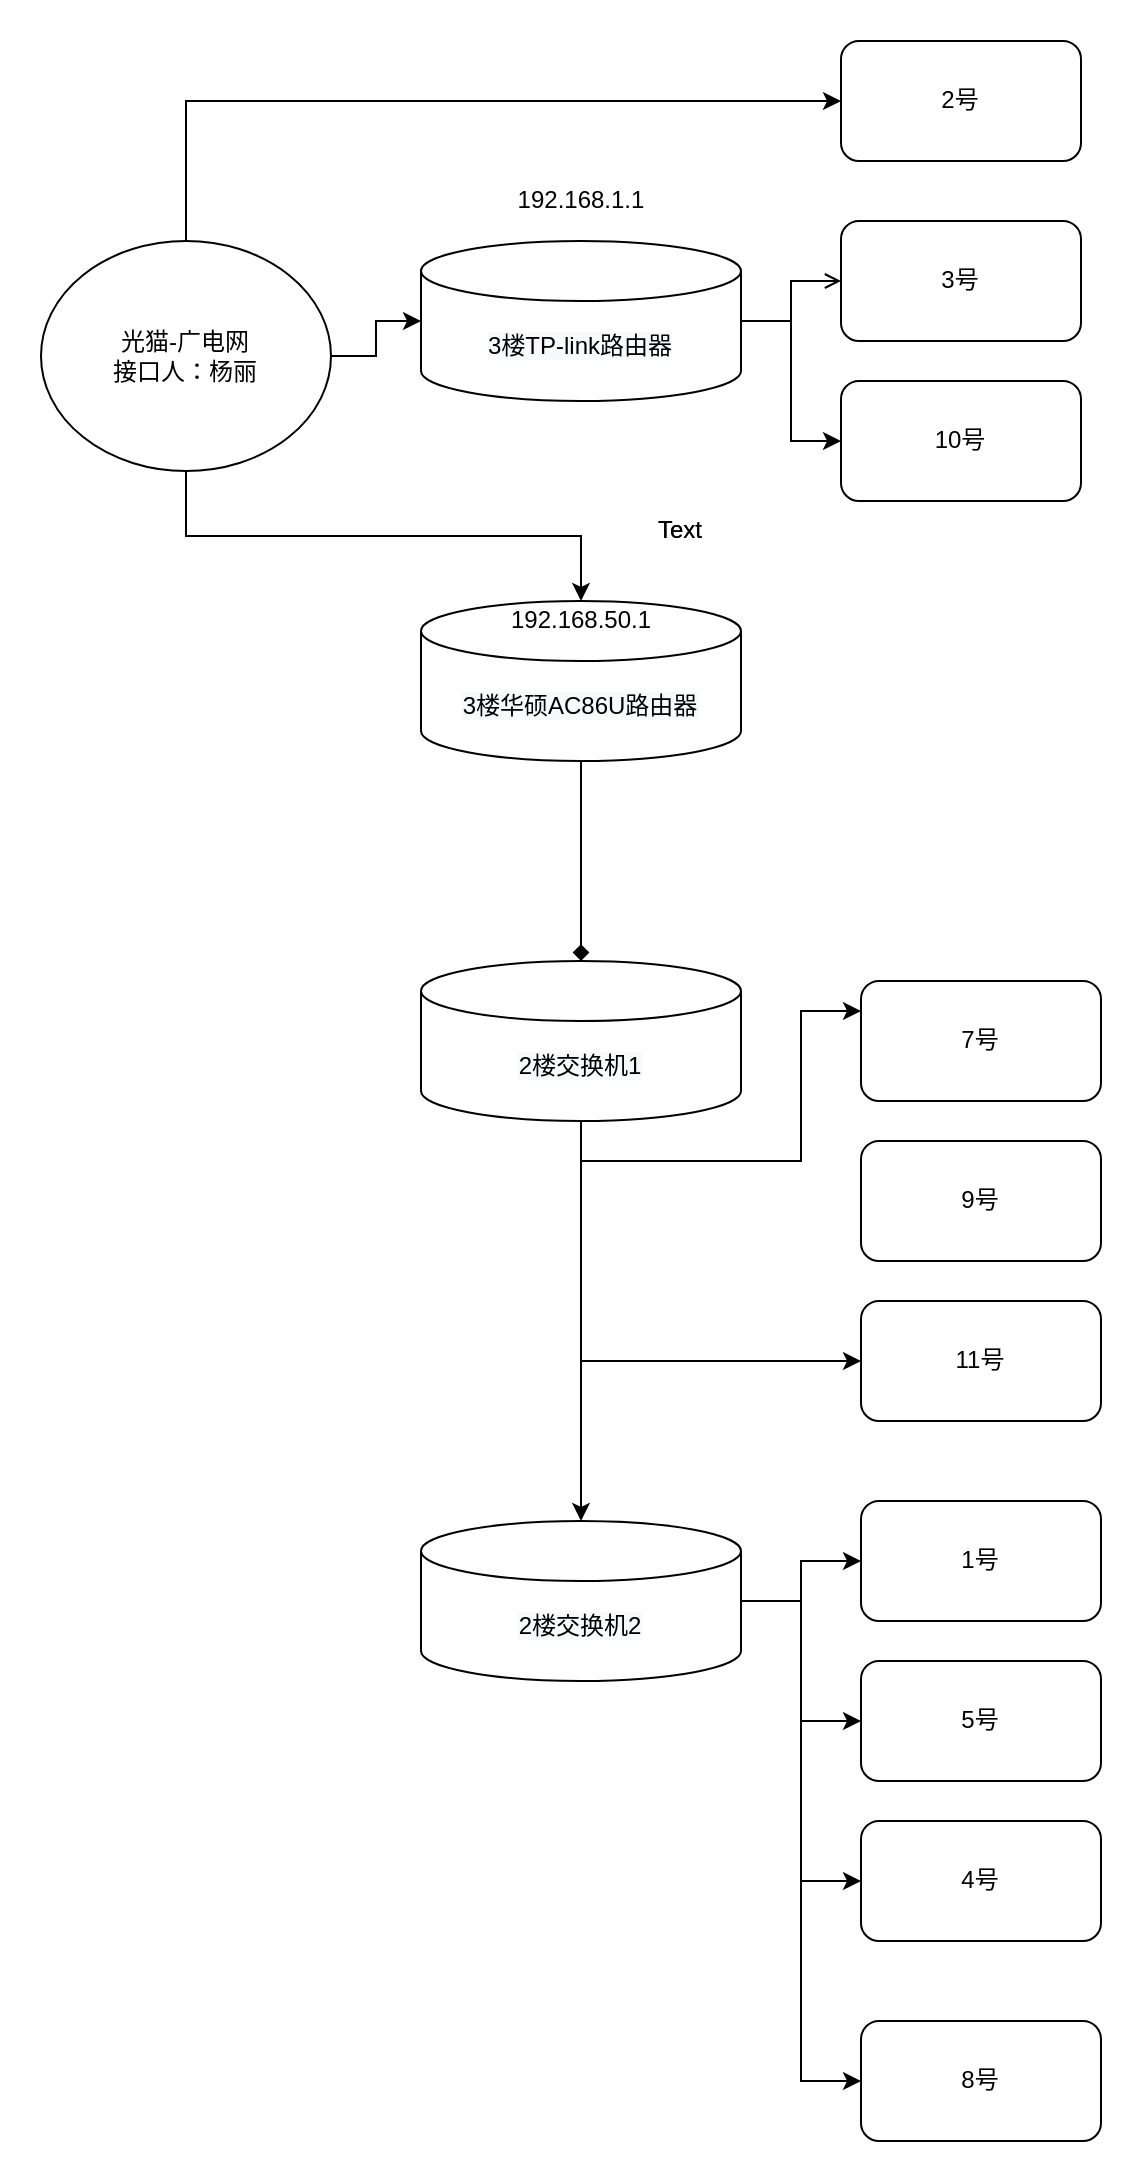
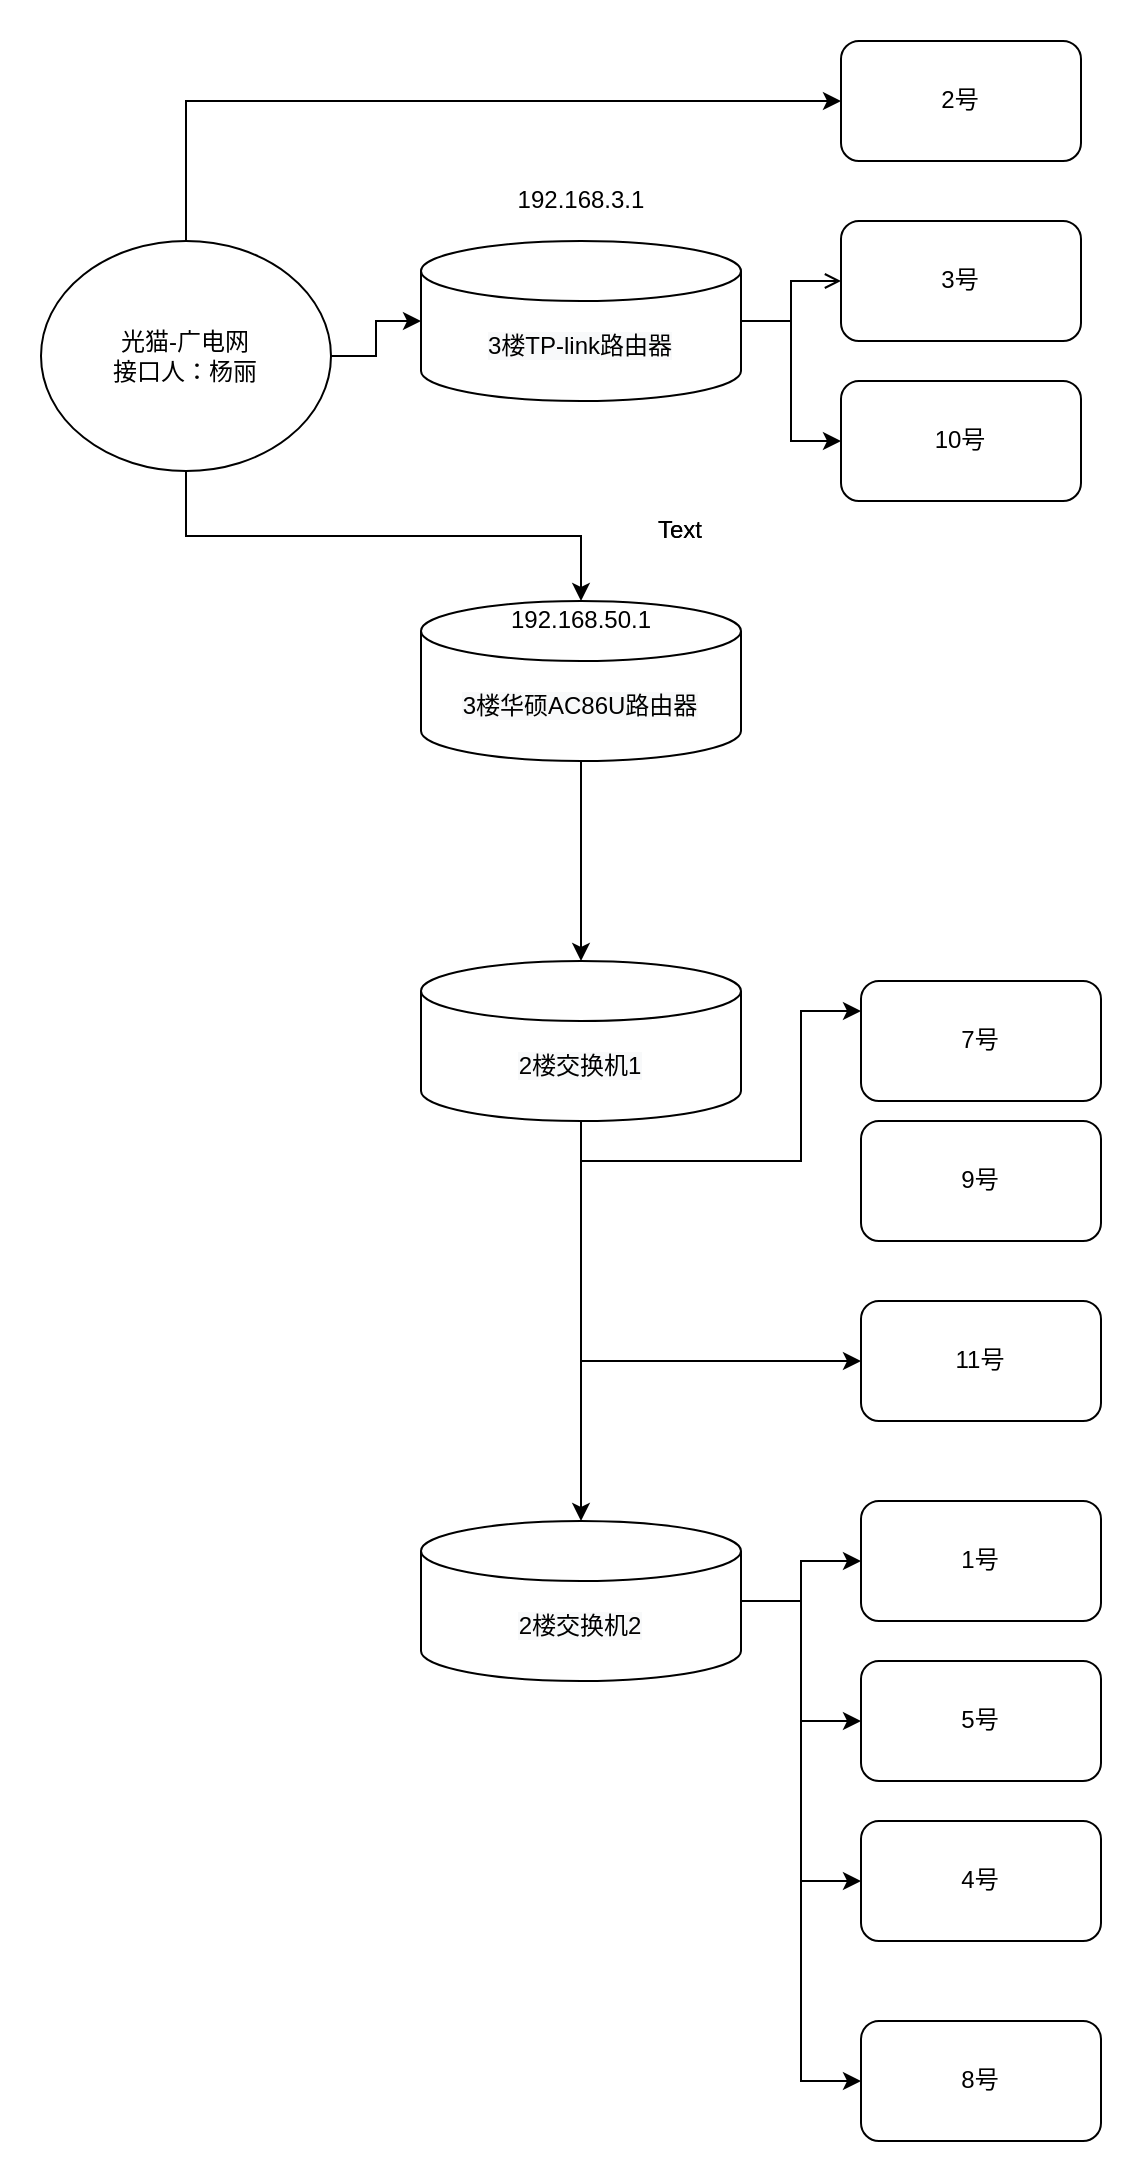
node "192.168.1.1": label "192.168.1.1" -> "192.168.3.1"
edge "3楼华硕AC86U路由器" -> "2楼交换机1": arrowhead diamond -> classic
node "9号": moved (981, 1201) -> (981, 1181)
